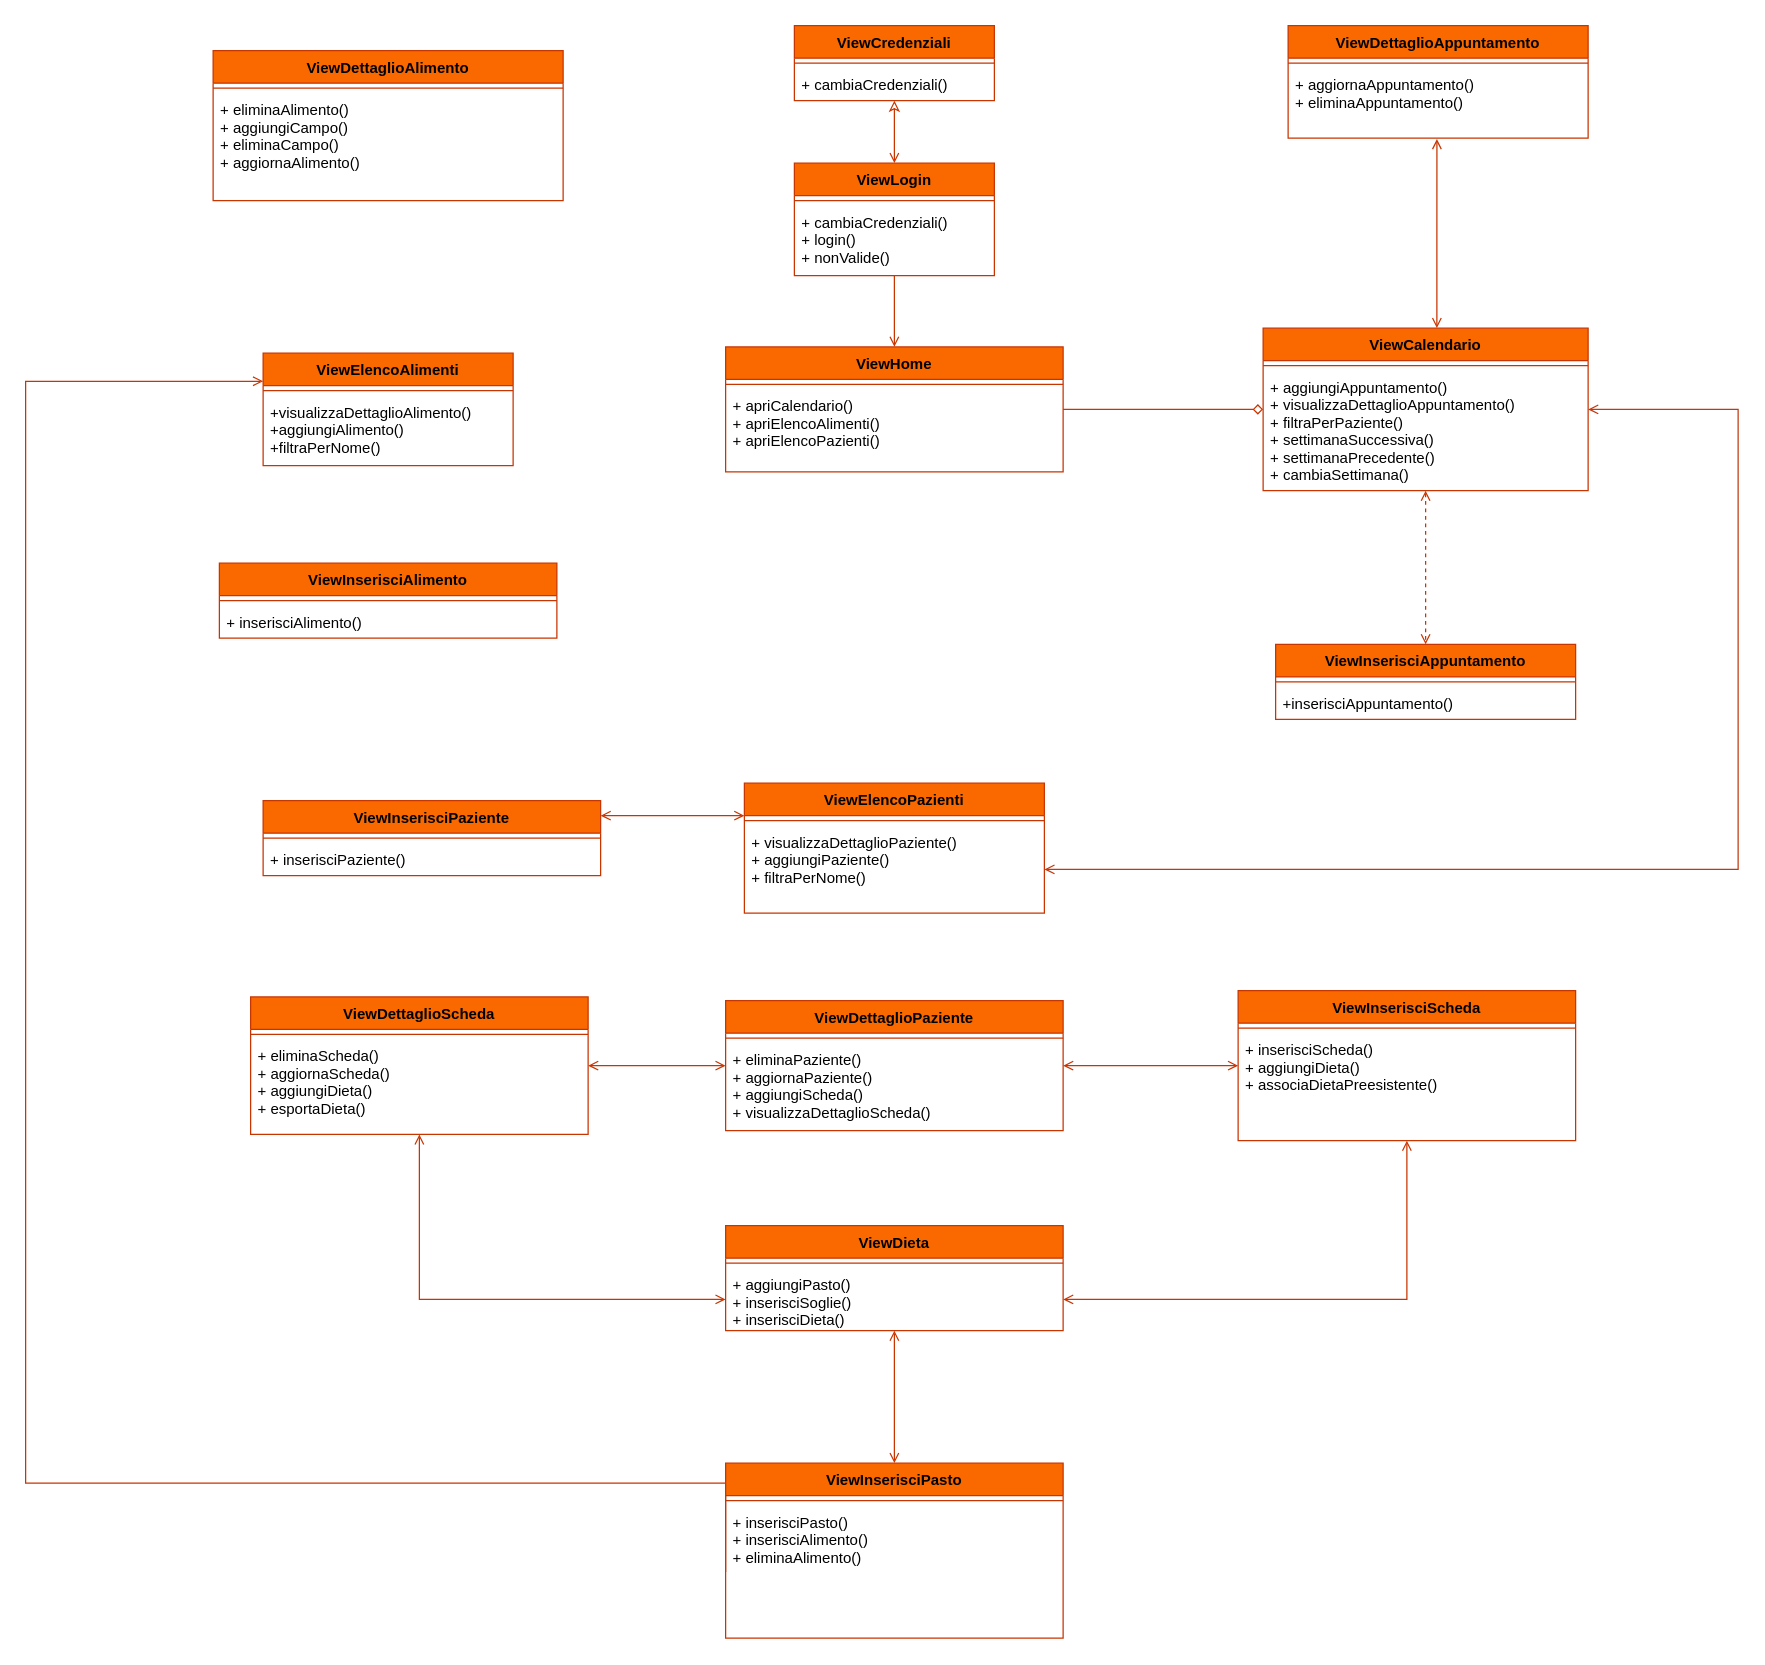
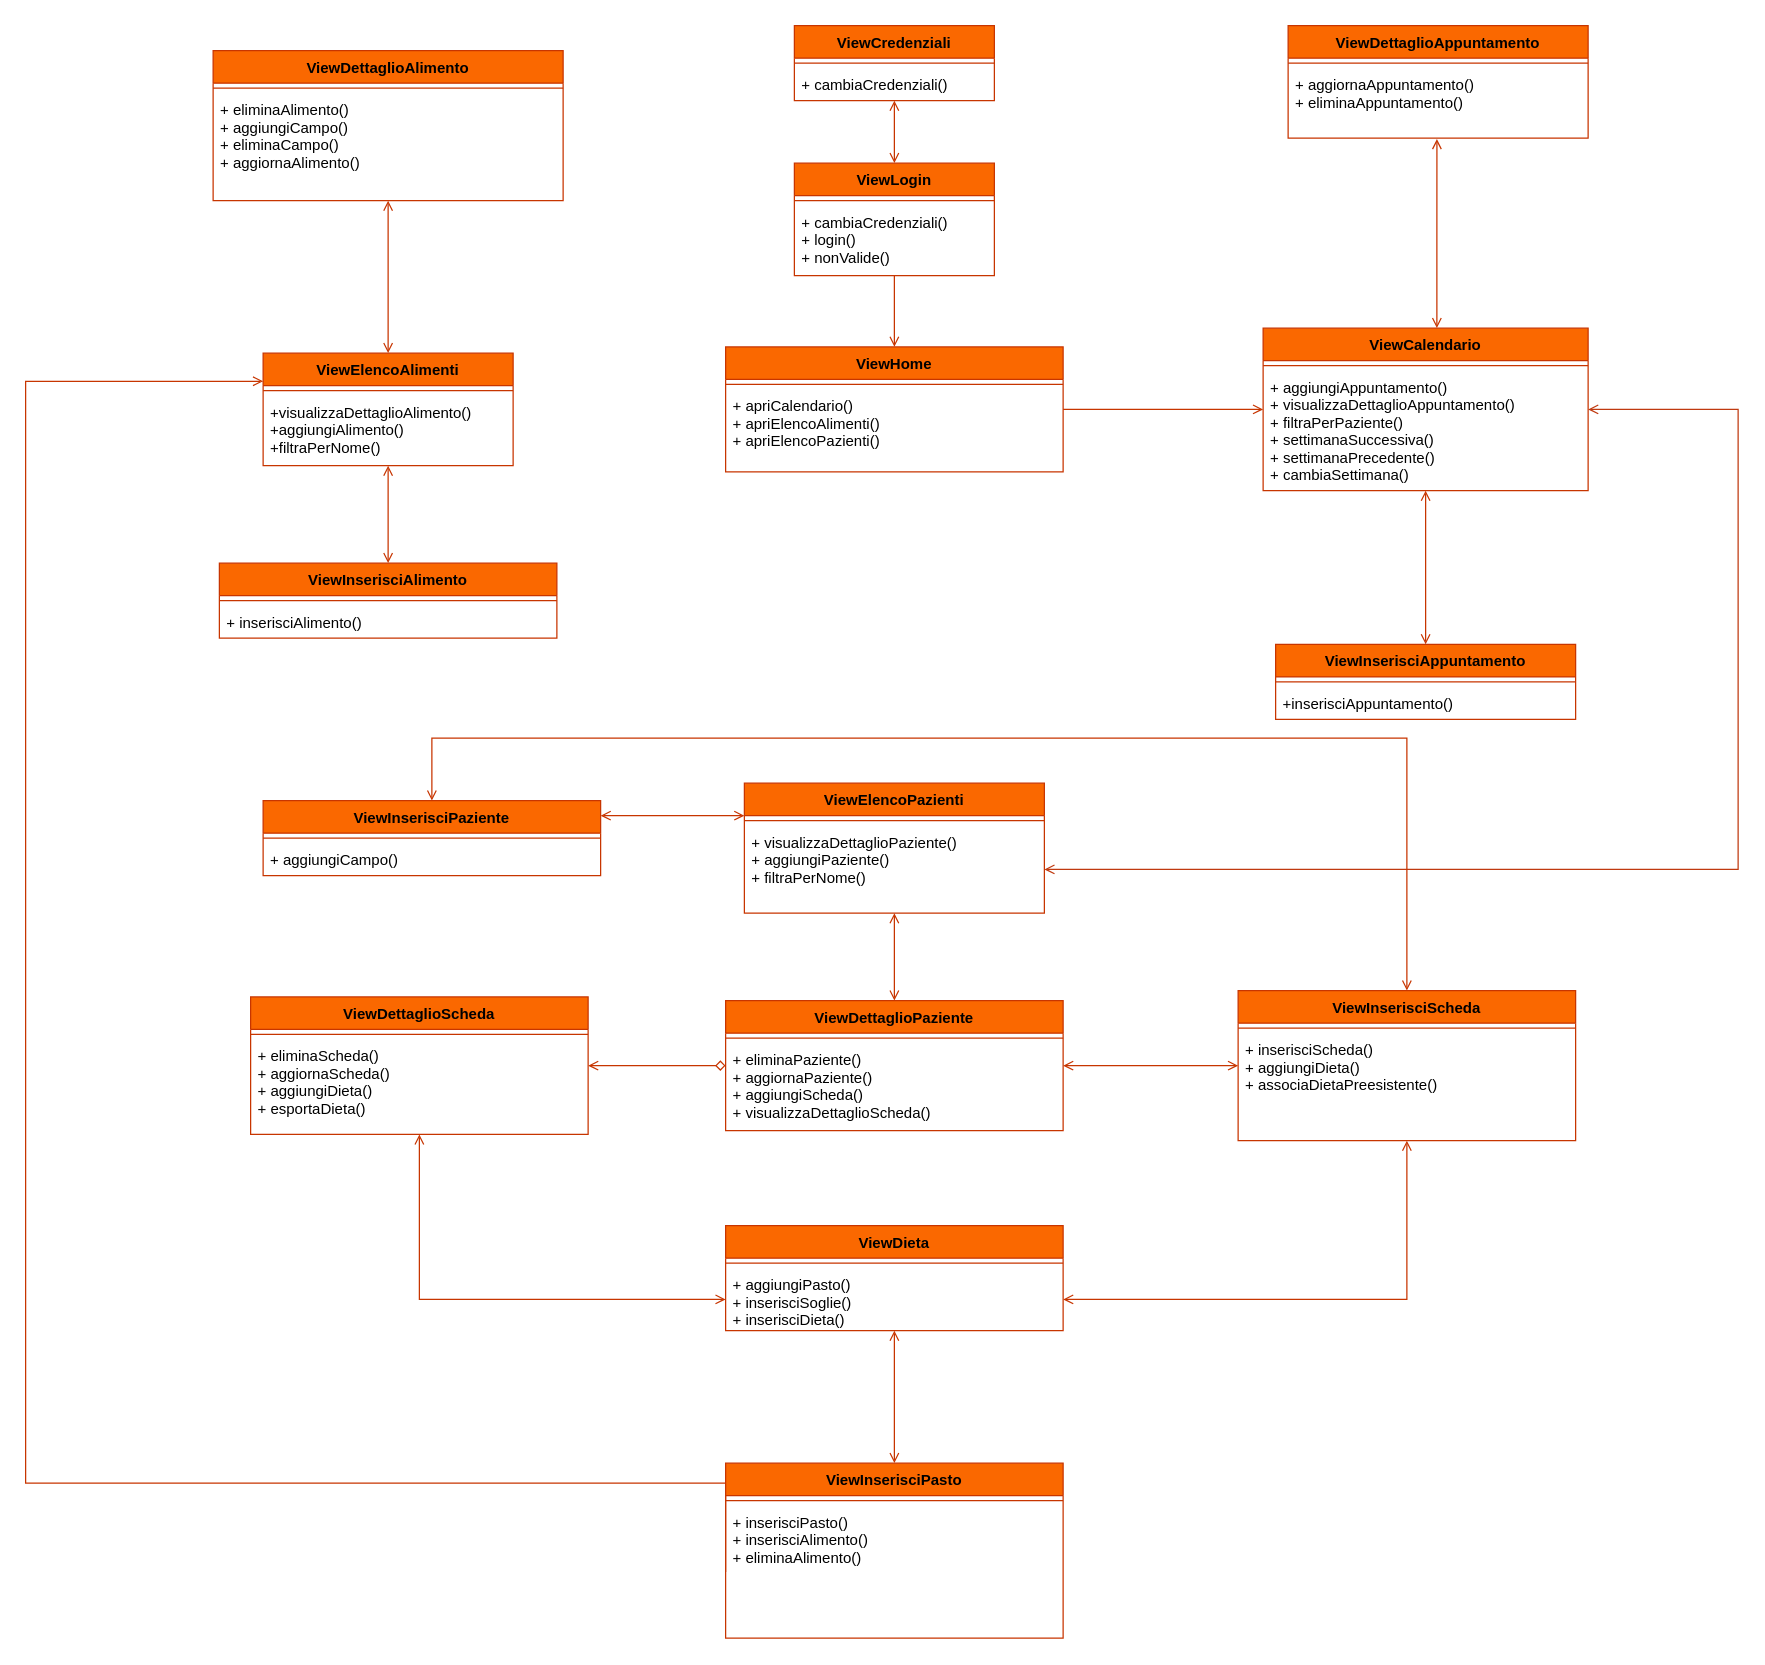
edge "ViewCredenziali" -- "ViewLogin": arrowhead classic -> open
edge "ViewDettaglioAlimento" -- "ViewElencoAlimenti": added
edge "ViewHome" -> "ViewCalendario": arrowhead diamond -> open
edge "ViewElencoAlimenti" -- "ViewInserisciAlimento": added
edge "ViewCalendario" -- "ViewInserisciAppuntamento": style dashed -> solid
edge "ViewInserisciPaziente" -- "ViewInserisciScheda": added
node "+ inserisciPaziente()": label "+ inserisciPaziente()" -> "+ aggiungiCampo()"
edge "ViewElencoPazienti" -- "ViewDettaglioPaziente": added
edge "ViewDettaglioScheda" -- "ViewDettaglioPaziente": arrowhead open -> diamond
